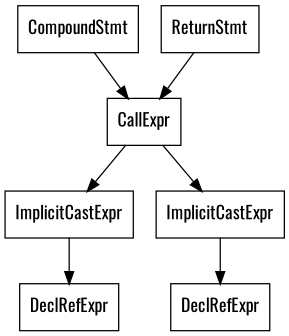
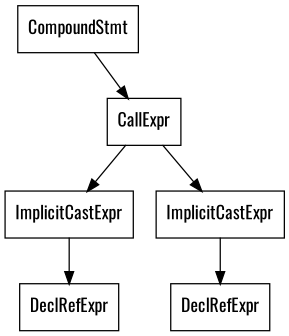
node "ReturnStmt": removed
